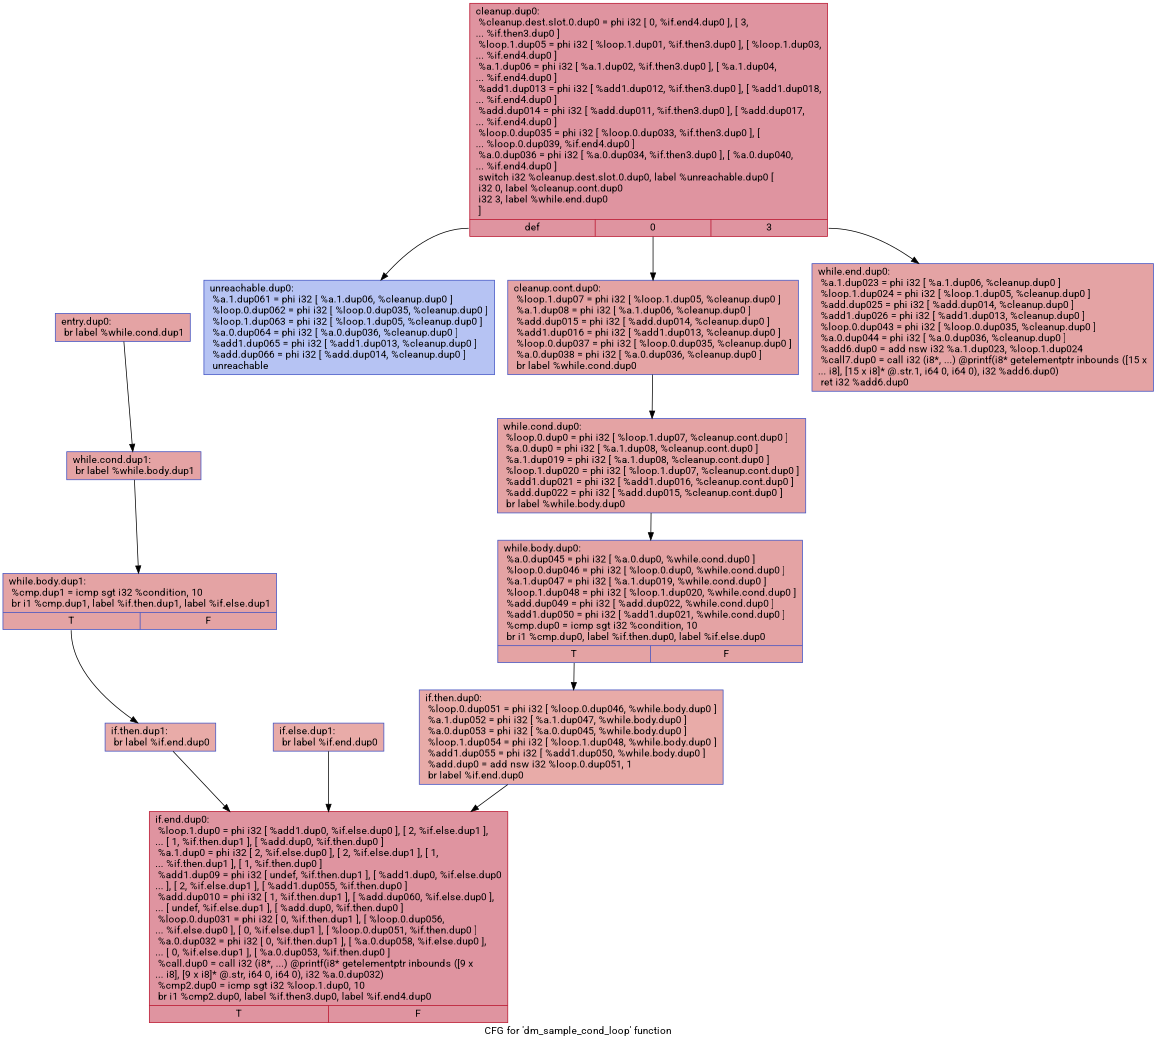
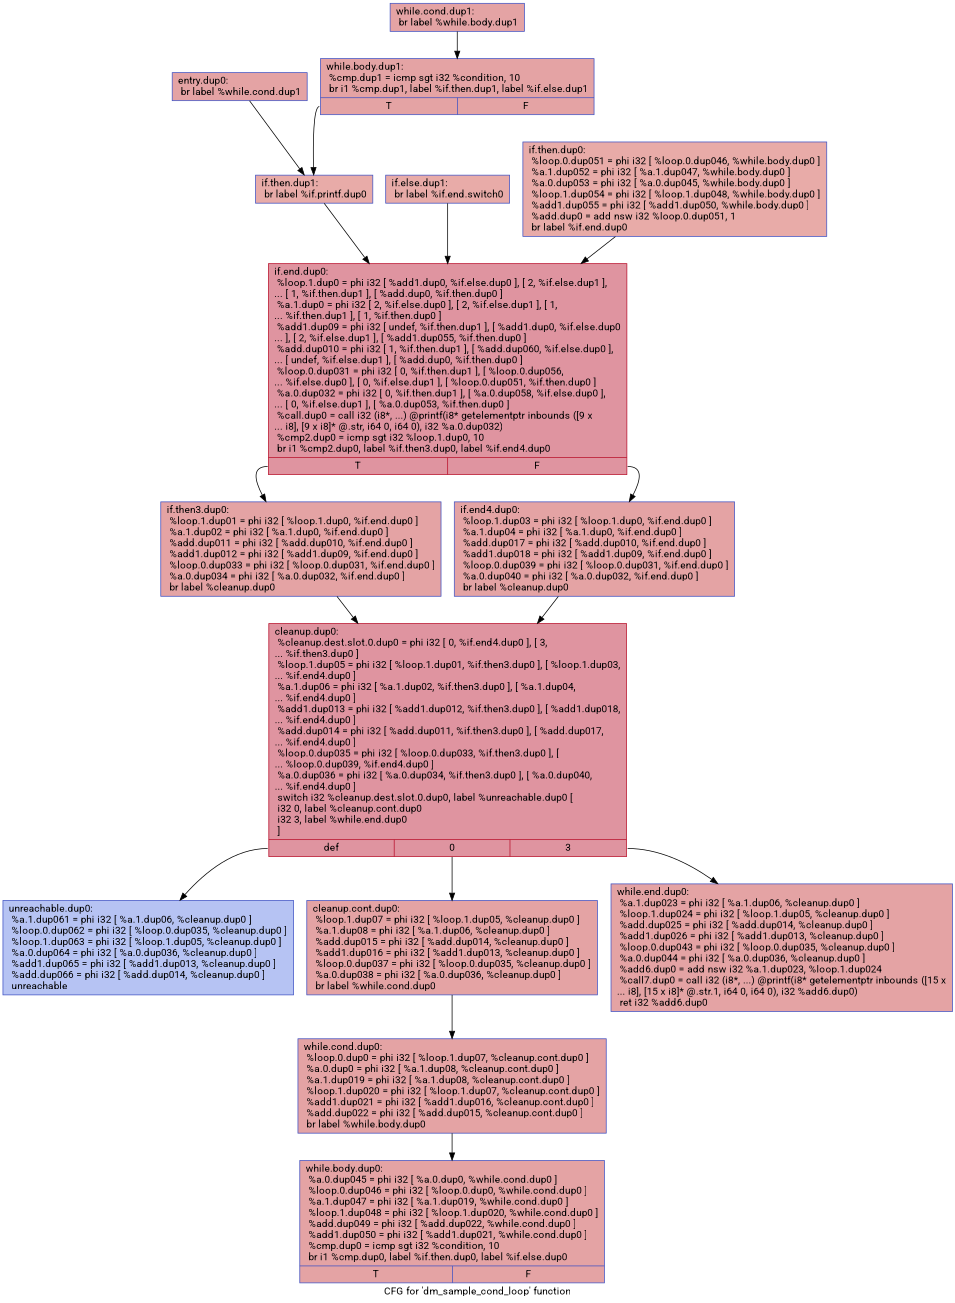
edge "entry.dup0:" -> "while.cond.dup1:": now "entry.dup0:" -> "if.then.dup1:"
node "if.then3.dup0:": added
node "if.end4.dup0:": added
edge "while.body.dup0:" -> "if.then.dup0:": removed
node "if.then.dup1:": text "br label %if.end.dup0" -> "br label %if.printf.dup0"
node "if.else.dup1:": text "br label %if.end.dup0" -> "br label %if.end.switch0"
